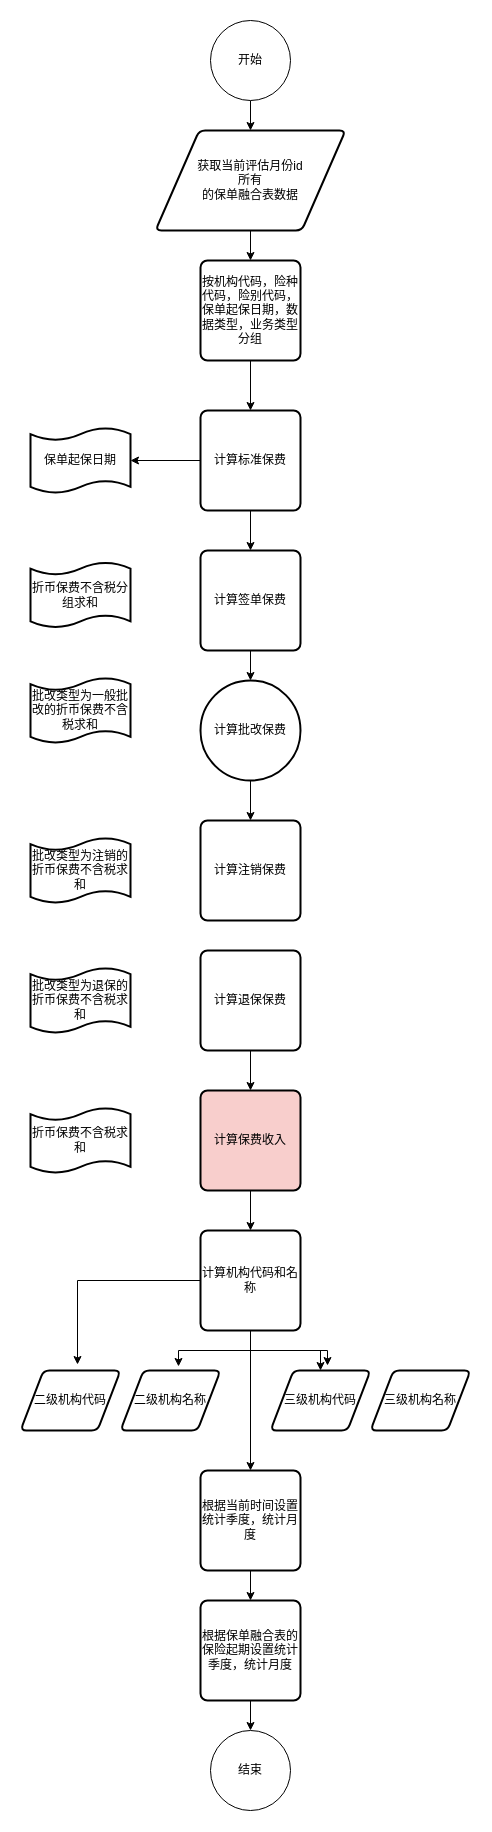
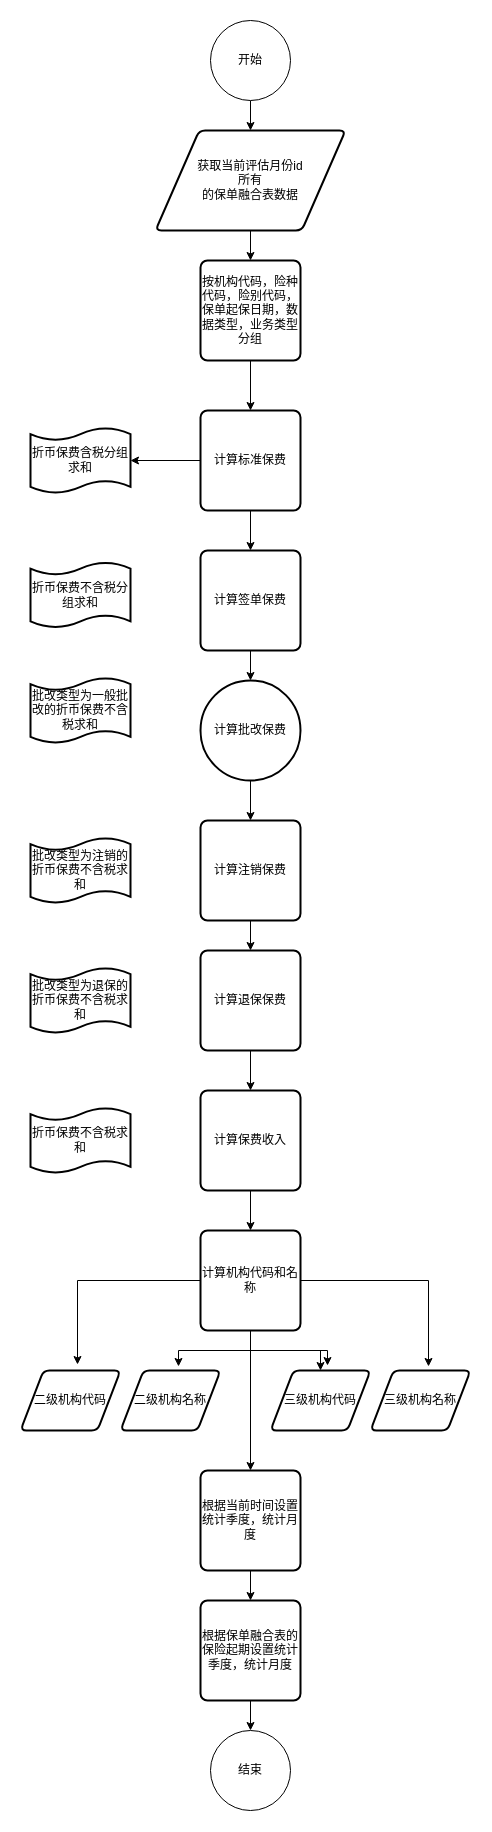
node "保单起保日期": label "保单起保日期" -> "折币保费含税分组求和"
edge "计算注销保费" -> "计算退保保费": added
node "计算保费收入": fillcolor #f8cecc -> #ffffff
edge "计算机构代码和名称" -> "三级机构名称": added
